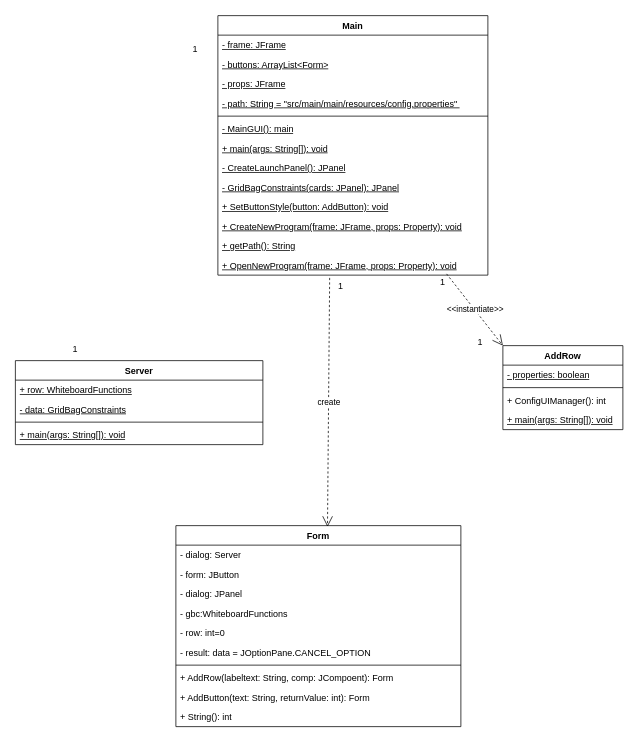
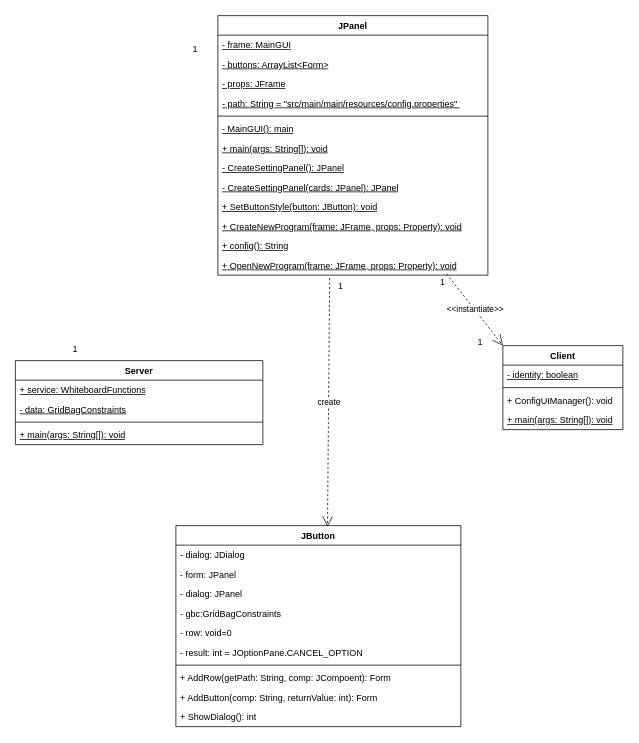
node "Main": label "Main" -> "JPanel"
node "- frame: JFrame": label "- frame: JFrame" -> "- frame: MainGUI"
node "- CreateLaunchPanel(): JPanel": label "- CreateLaunchPanel(): JPanel" -> "- CreateSettingPanel(): JPanel"
node "- GridBagConstraints(cards: JPanel): JPanel": label "- GridBagConstraints(cards: JPanel): JPanel" -> "- CreateSettingPanel(cards: JPanel): JPanel"
node "+ SetButtonStyle(button: AddButton): void": label "+ SetButtonStyle(button: AddButton): void" -> "+ SetButtonStyle(button: JButton): void"
node "+ getPath(): String": label "+ getPath(): String" -> "+ config(): String"
node "AddRow": label "AddRow" -> "Client"
node "- properties: boolean": label "- properties: boolean" -> "- identity: boolean"
node "+ row: WhiteboardFunctions": label "+ row: WhiteboardFunctions" -> "+ service: WhiteboardFunctions"
node "+ ConfigUIManager(): int": label "+ ConfigUIManager(): int" -> "+ ConfigUIManager(): void"
node "Form": label "Form" -> "JButton"
node "- dialog: Server": label "- dialog: Server" -> "- dialog: JDialog"
node "- form: JButton": label "- form: JButton" -> "- form: JPanel"
node "- gbc:WhiteboardFunctions": label "- gbc:WhiteboardFunctions" -> "- gbc:GridBagConstraints"
node "- row: int=0": label "- row: int=0" -> "- row: void=0"
node "- result: data = JOptionPane.CANCEL_OPTION": label "- result: data = JOptionPane.CANCEL_OPTION" -> "- result: int = JOptionPane.CANCEL_OPTION"
node "+ AddRow(labeltext: String, comp: JCompoent): Form": label "+ AddRow(labeltext: String, comp: JCompoent): Form" -> "+ AddRow(getPath: String, comp: JCompoent): Form"
node "+ AddButton(text: String, returnValue: int): Form": label "+ AddButton(text: String, returnValue: int): Form" -> "+ AddButton(comp: String, returnValue: int): Form"
node "+ String(): int": label "+ String(): int" -> "+ ShowDialog(): int"
